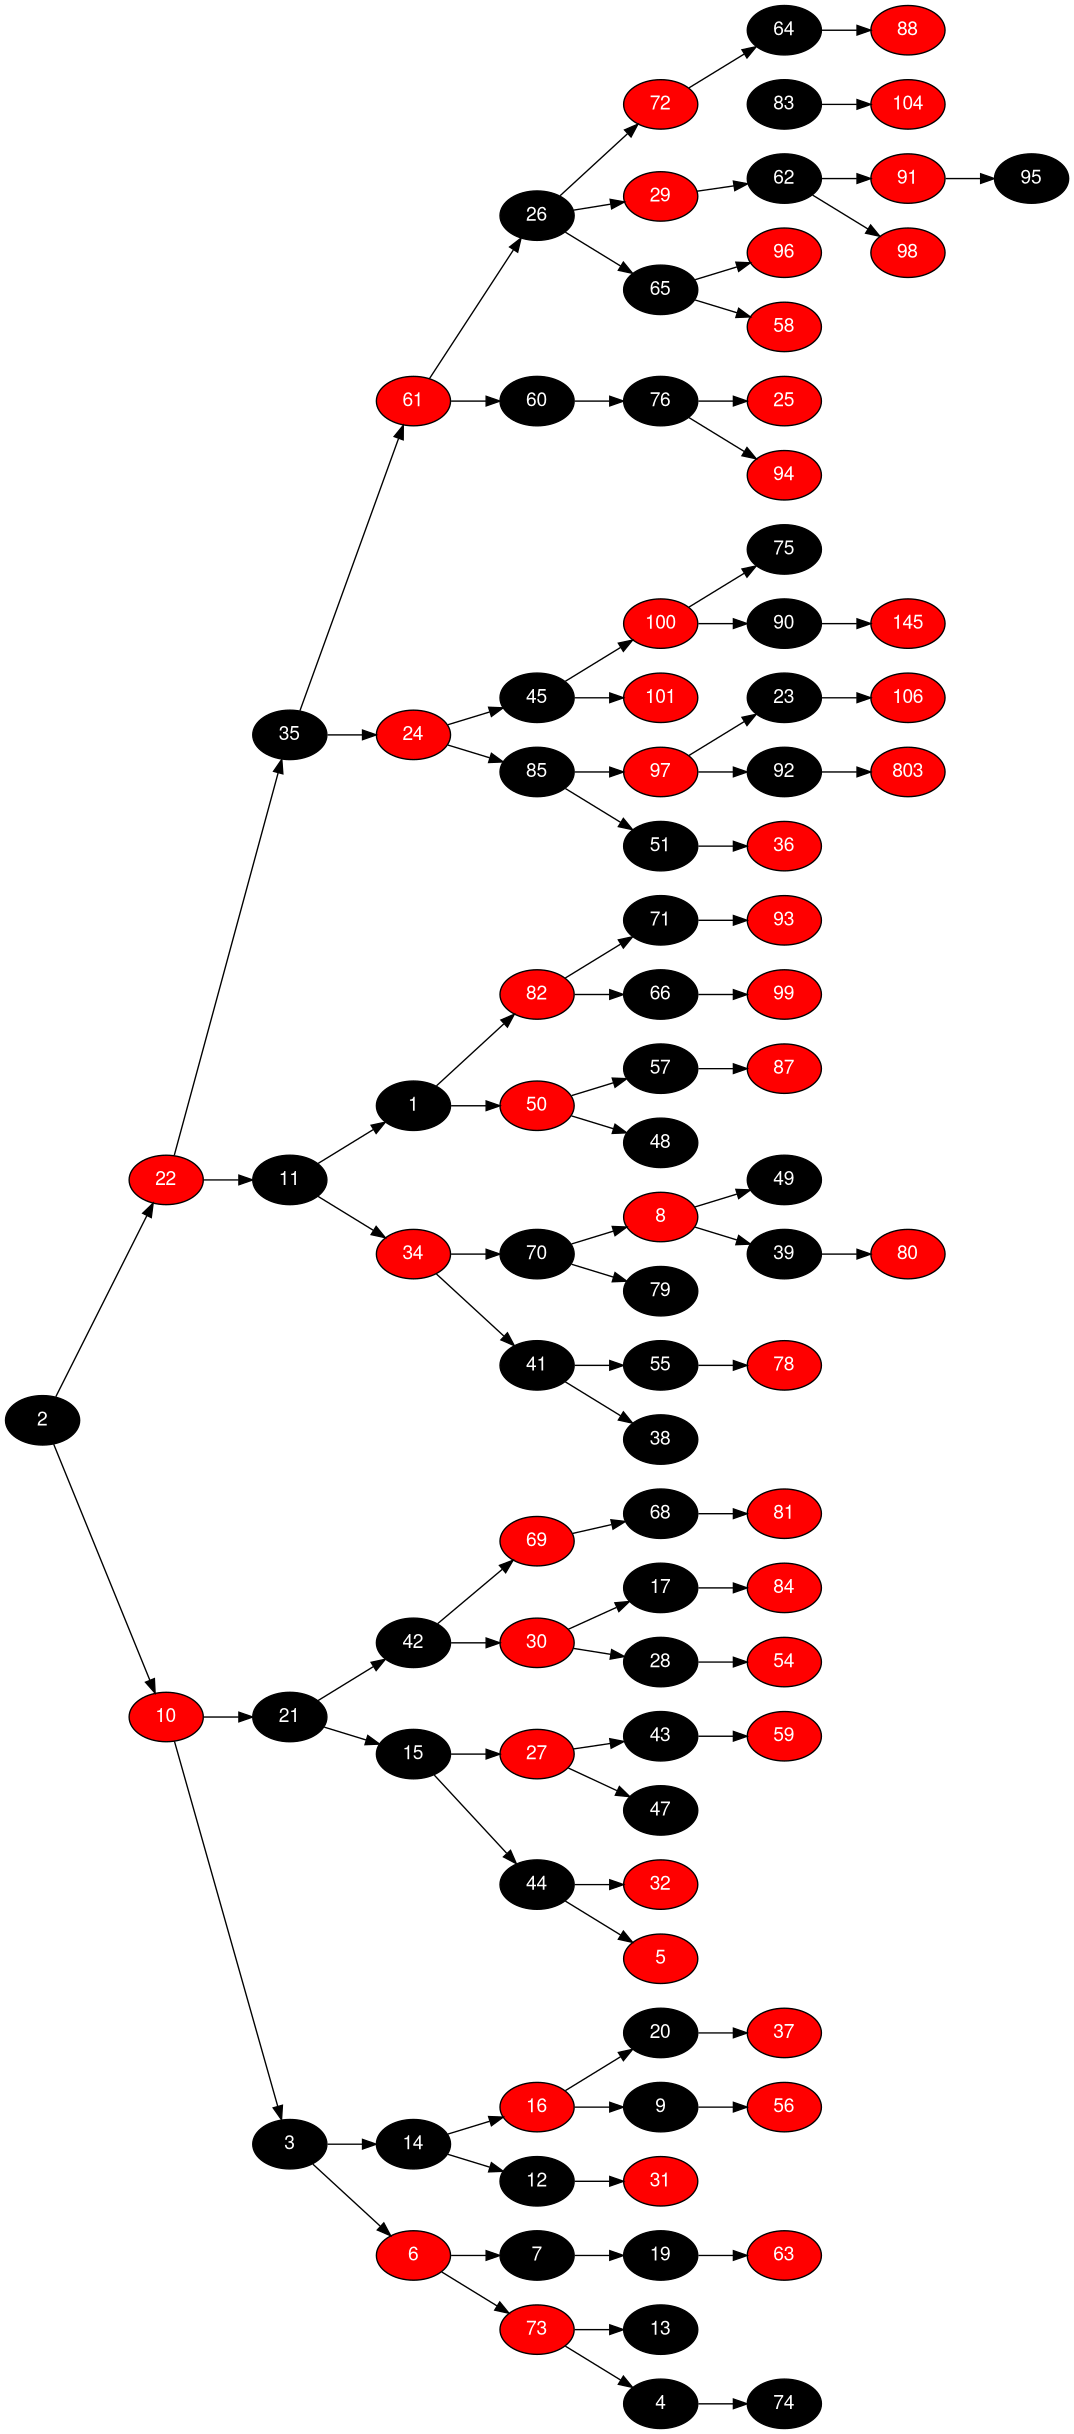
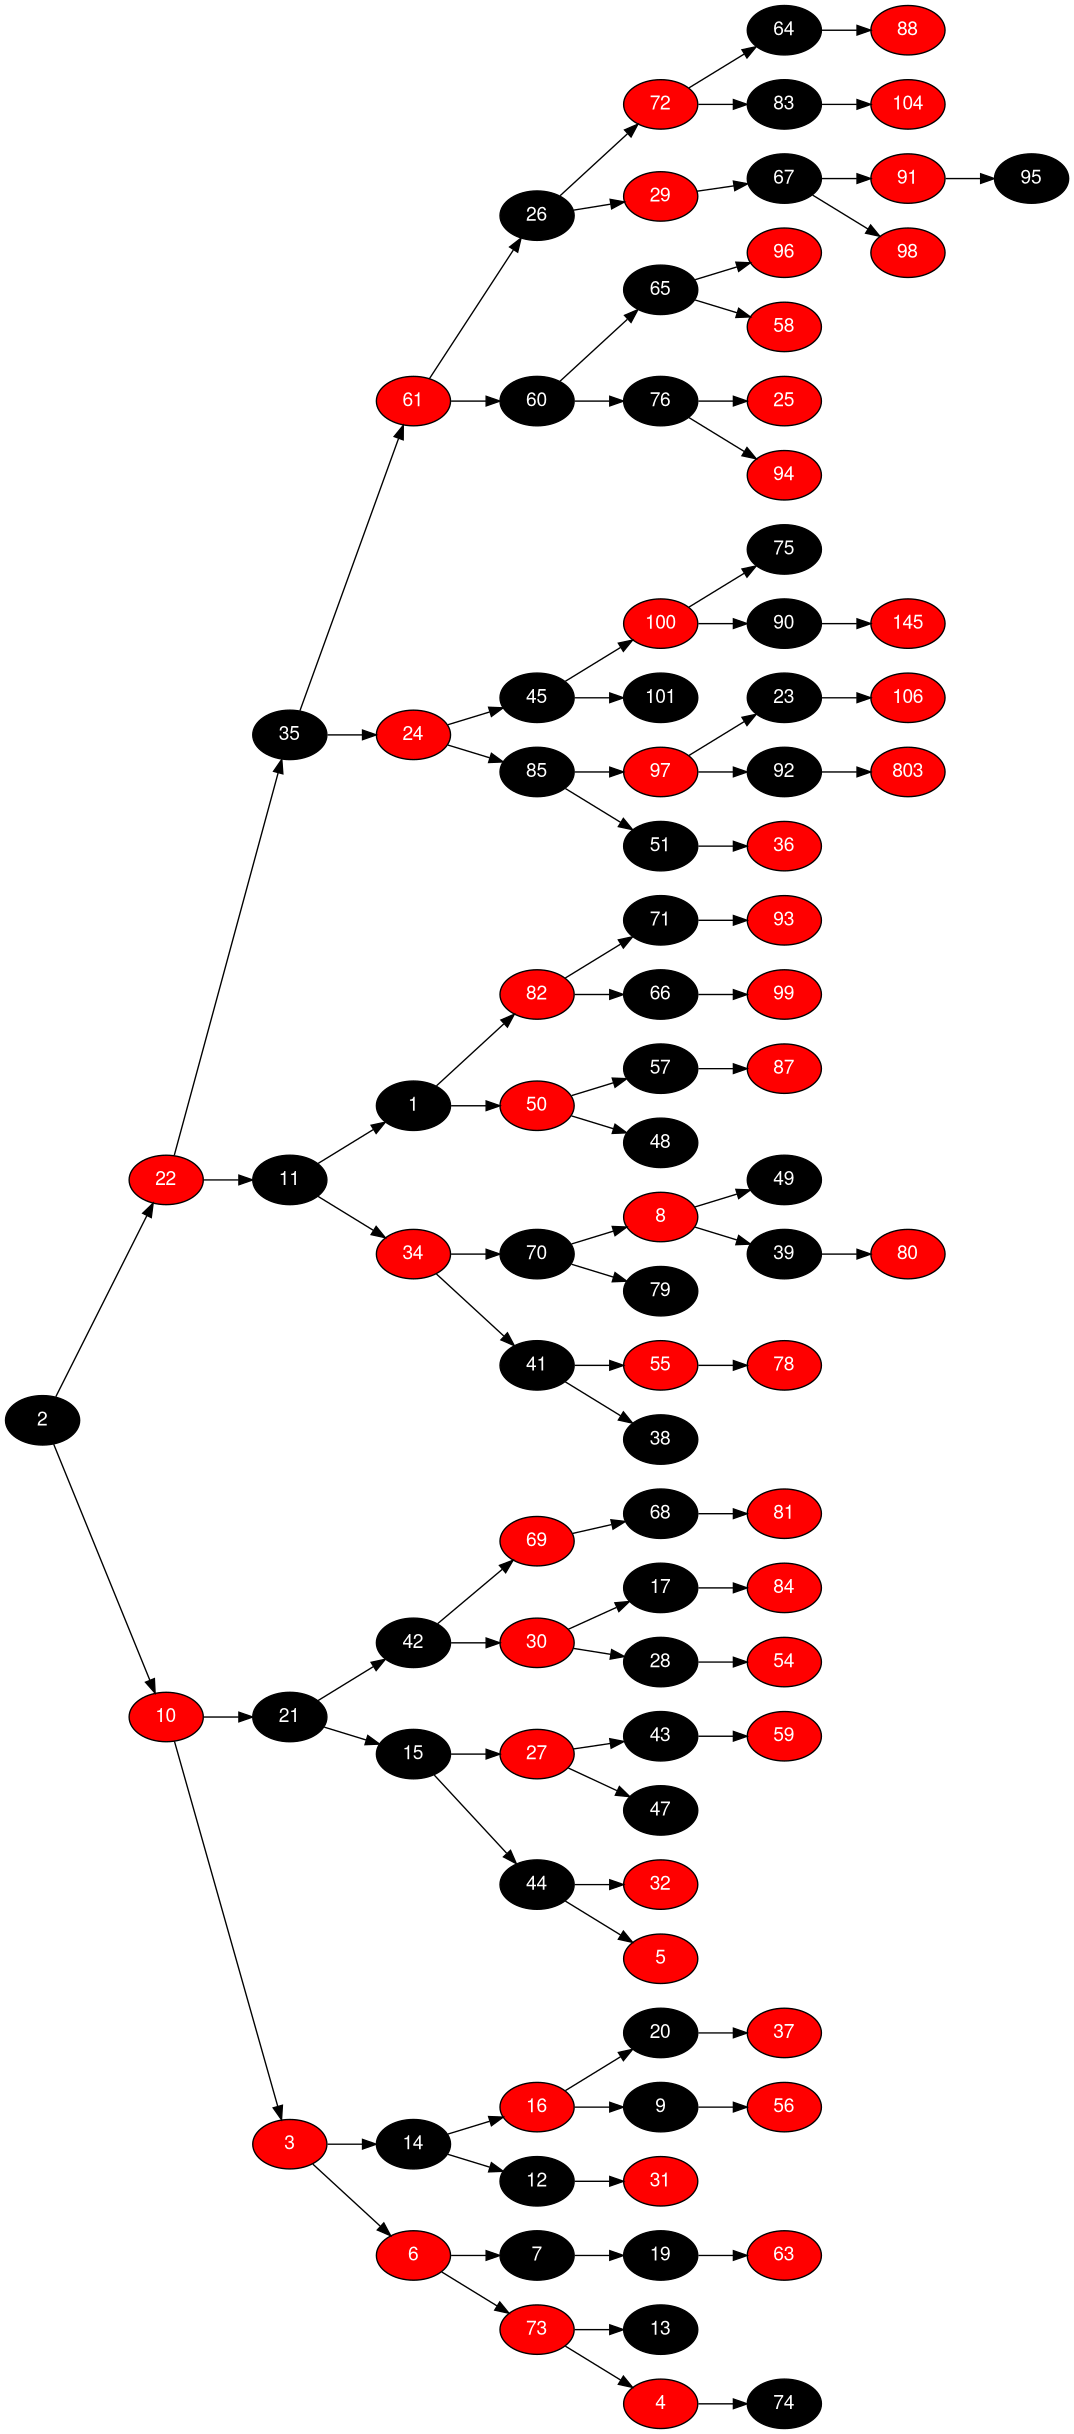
edge "72" -> "83": added
node "62": label "62" -> "67"
edge "26" -> "65": now "60" -> "65"
node "101": fillcolor red -> black
node "55": fillcolor black -> red
node "3": fillcolor black -> red
node "4": fillcolor black -> red
